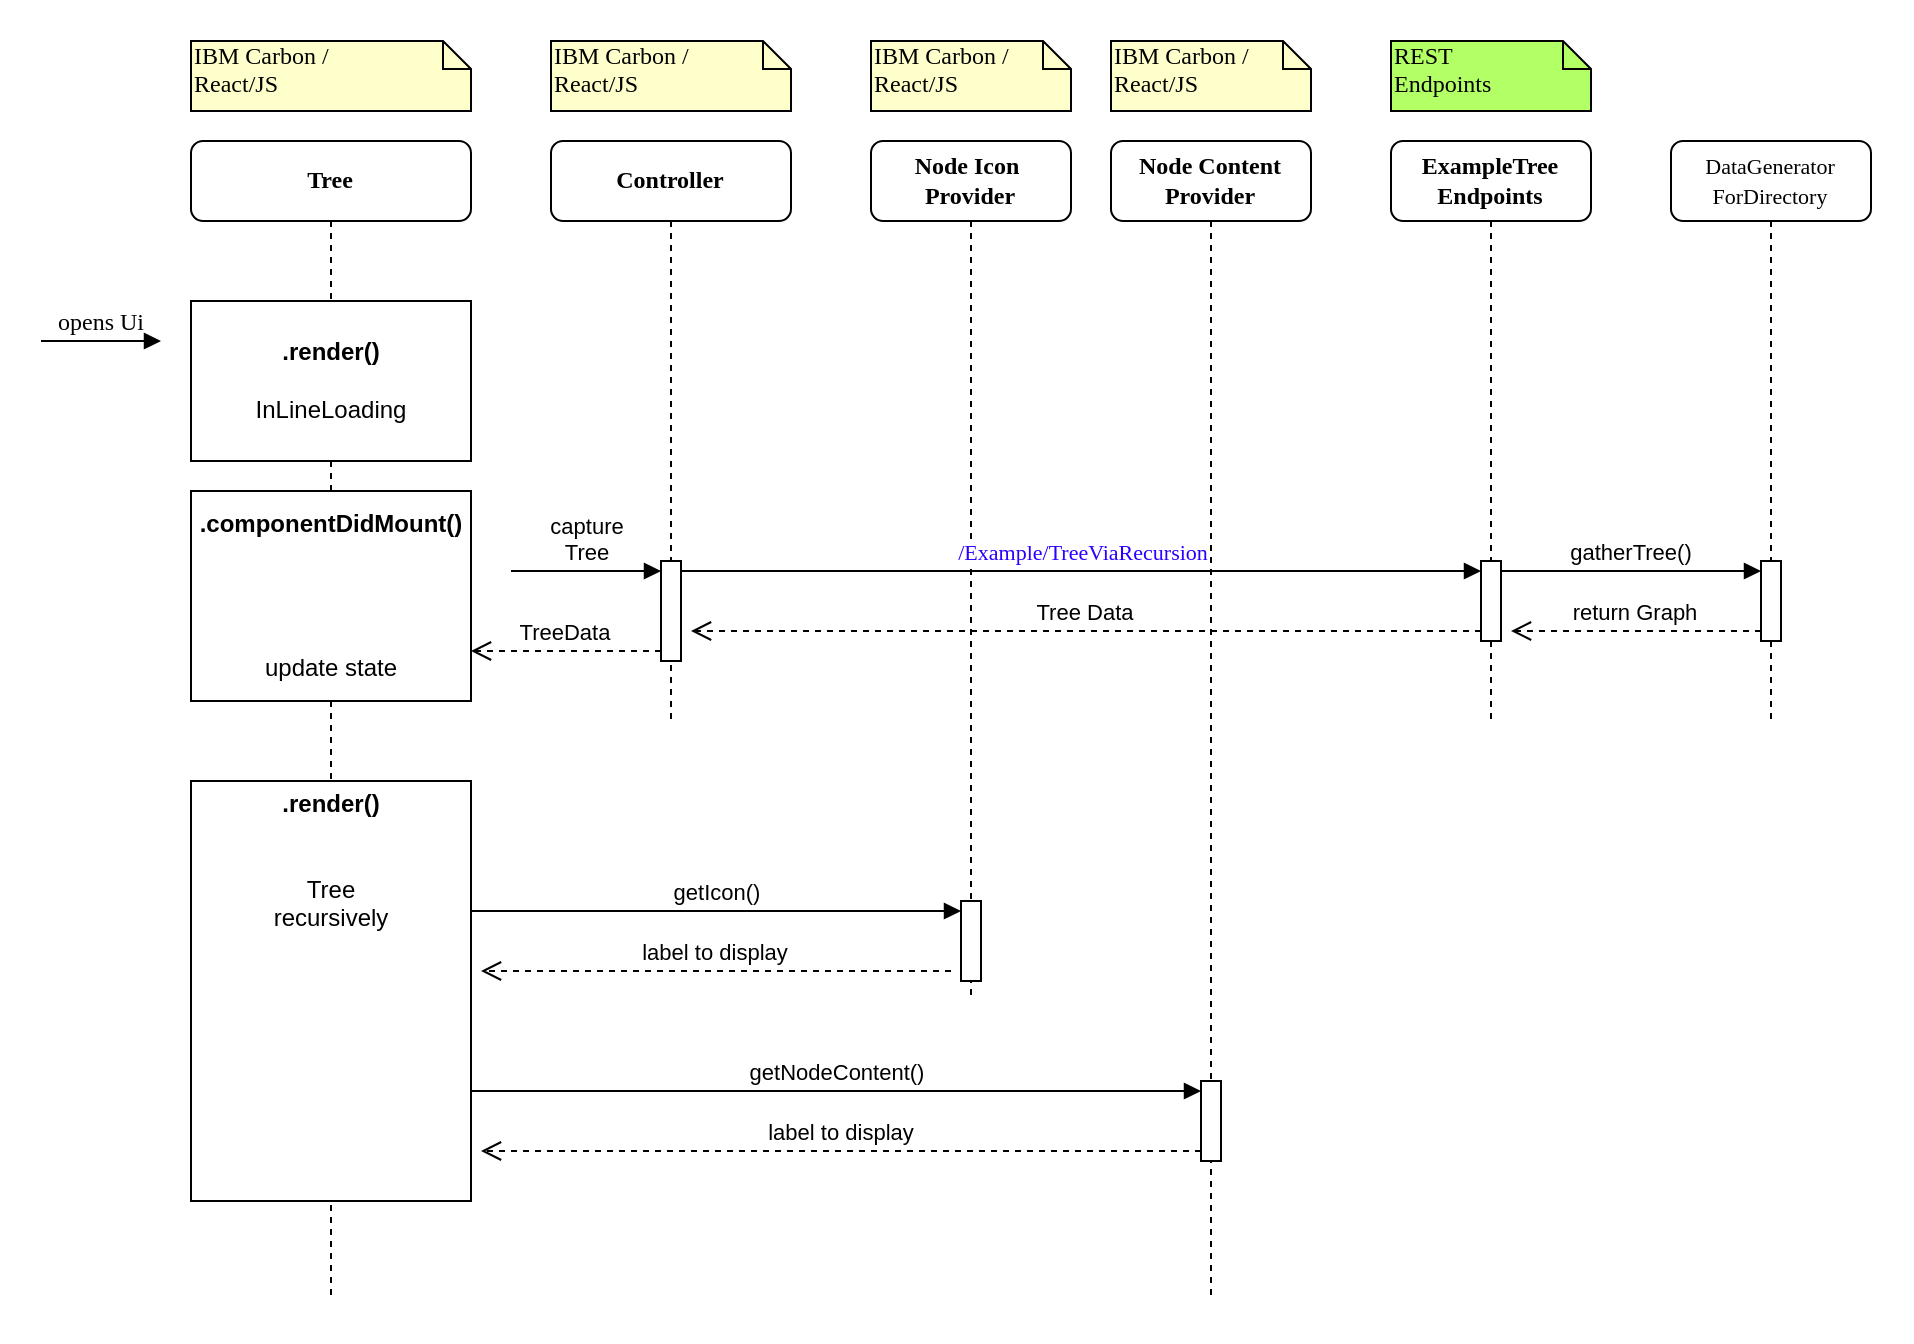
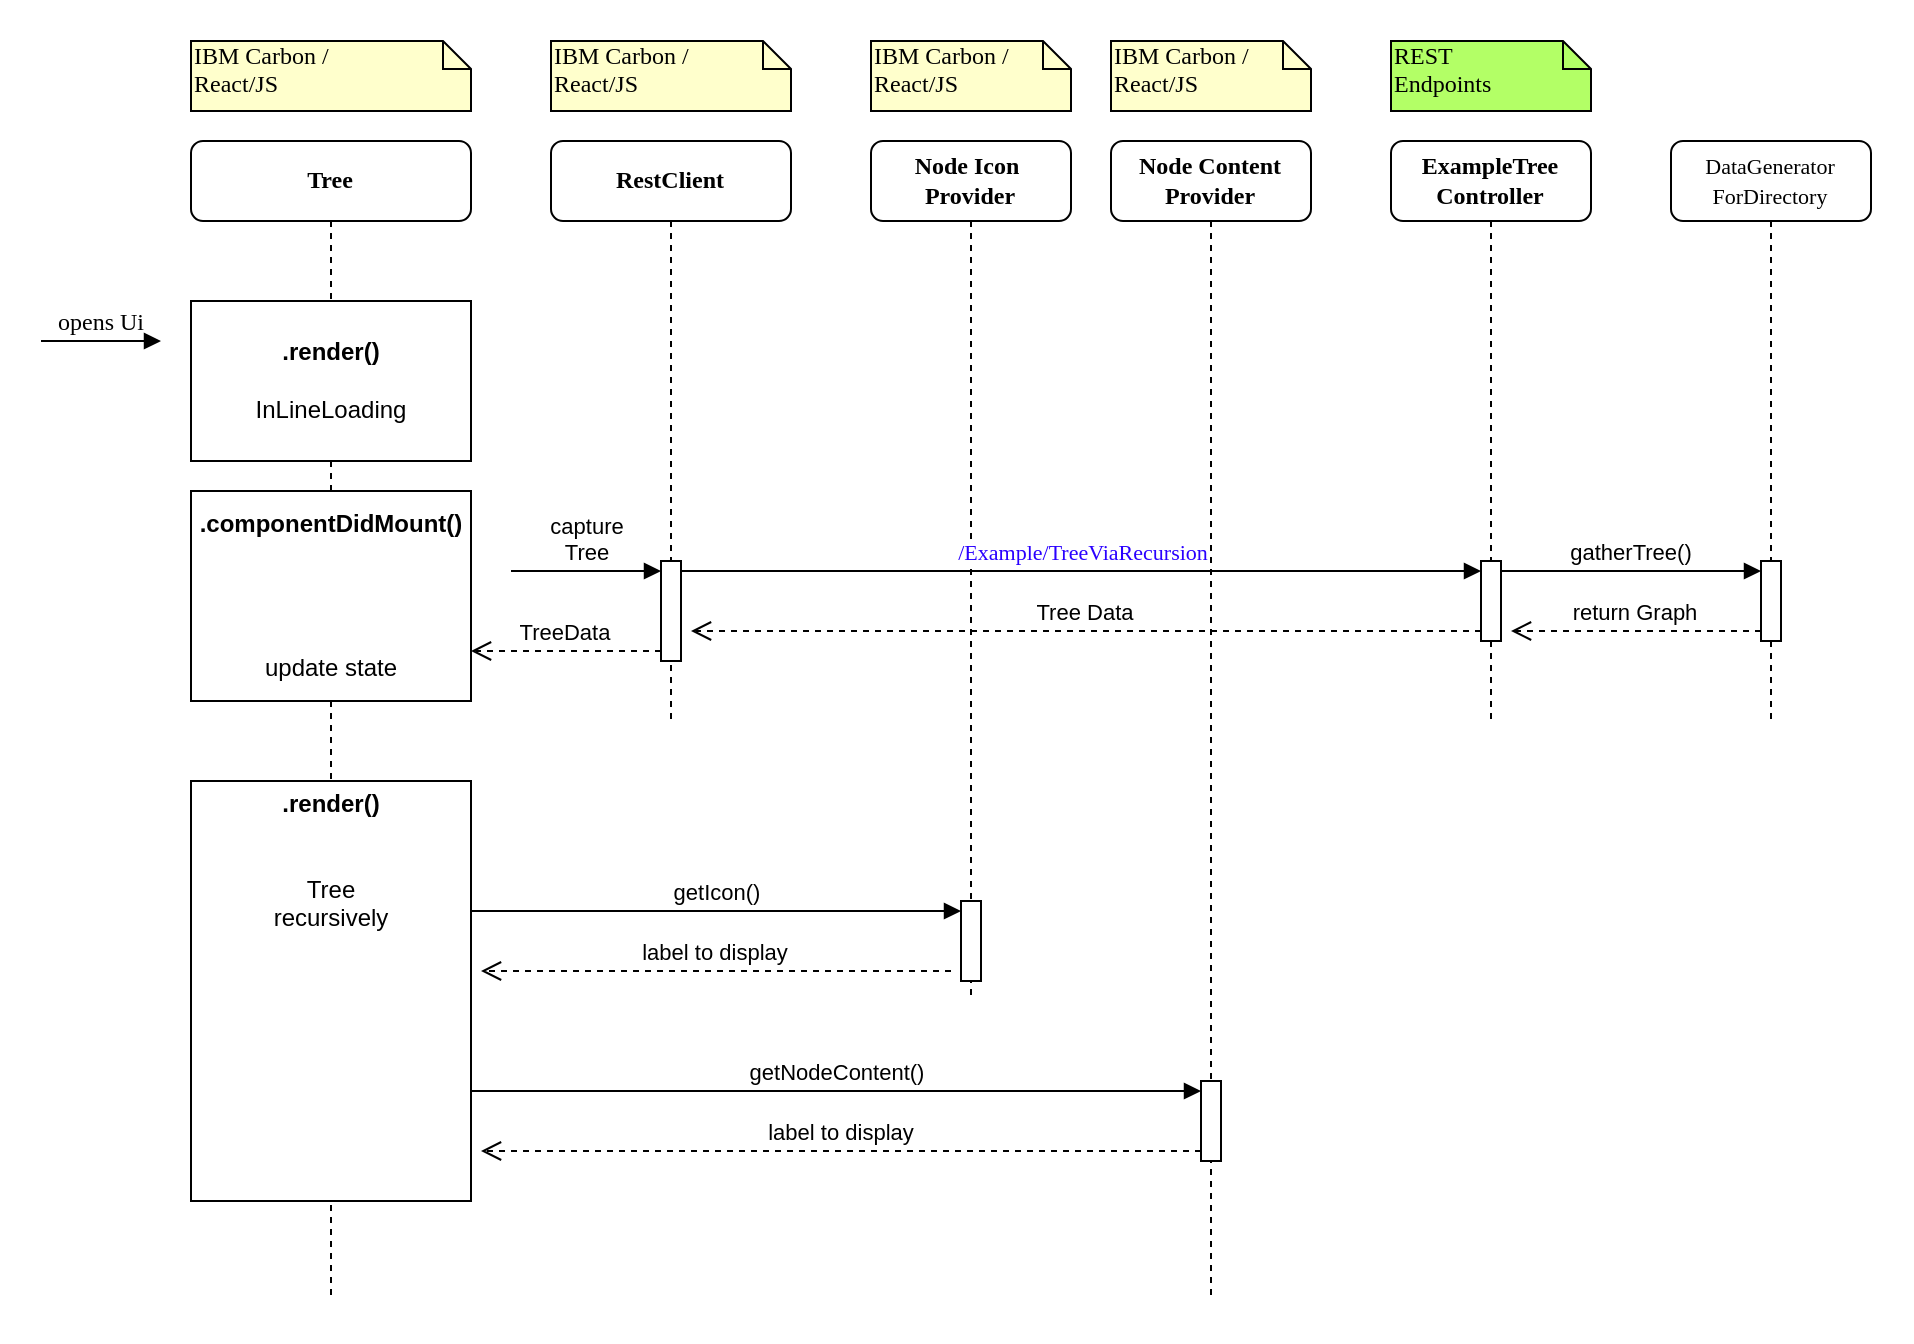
node "Controller": label "Controller" -> "RestClient"
node "ExampleTree Endpoints": label "ExampleTree Endpoints" -> "ExampleTree Controller"
